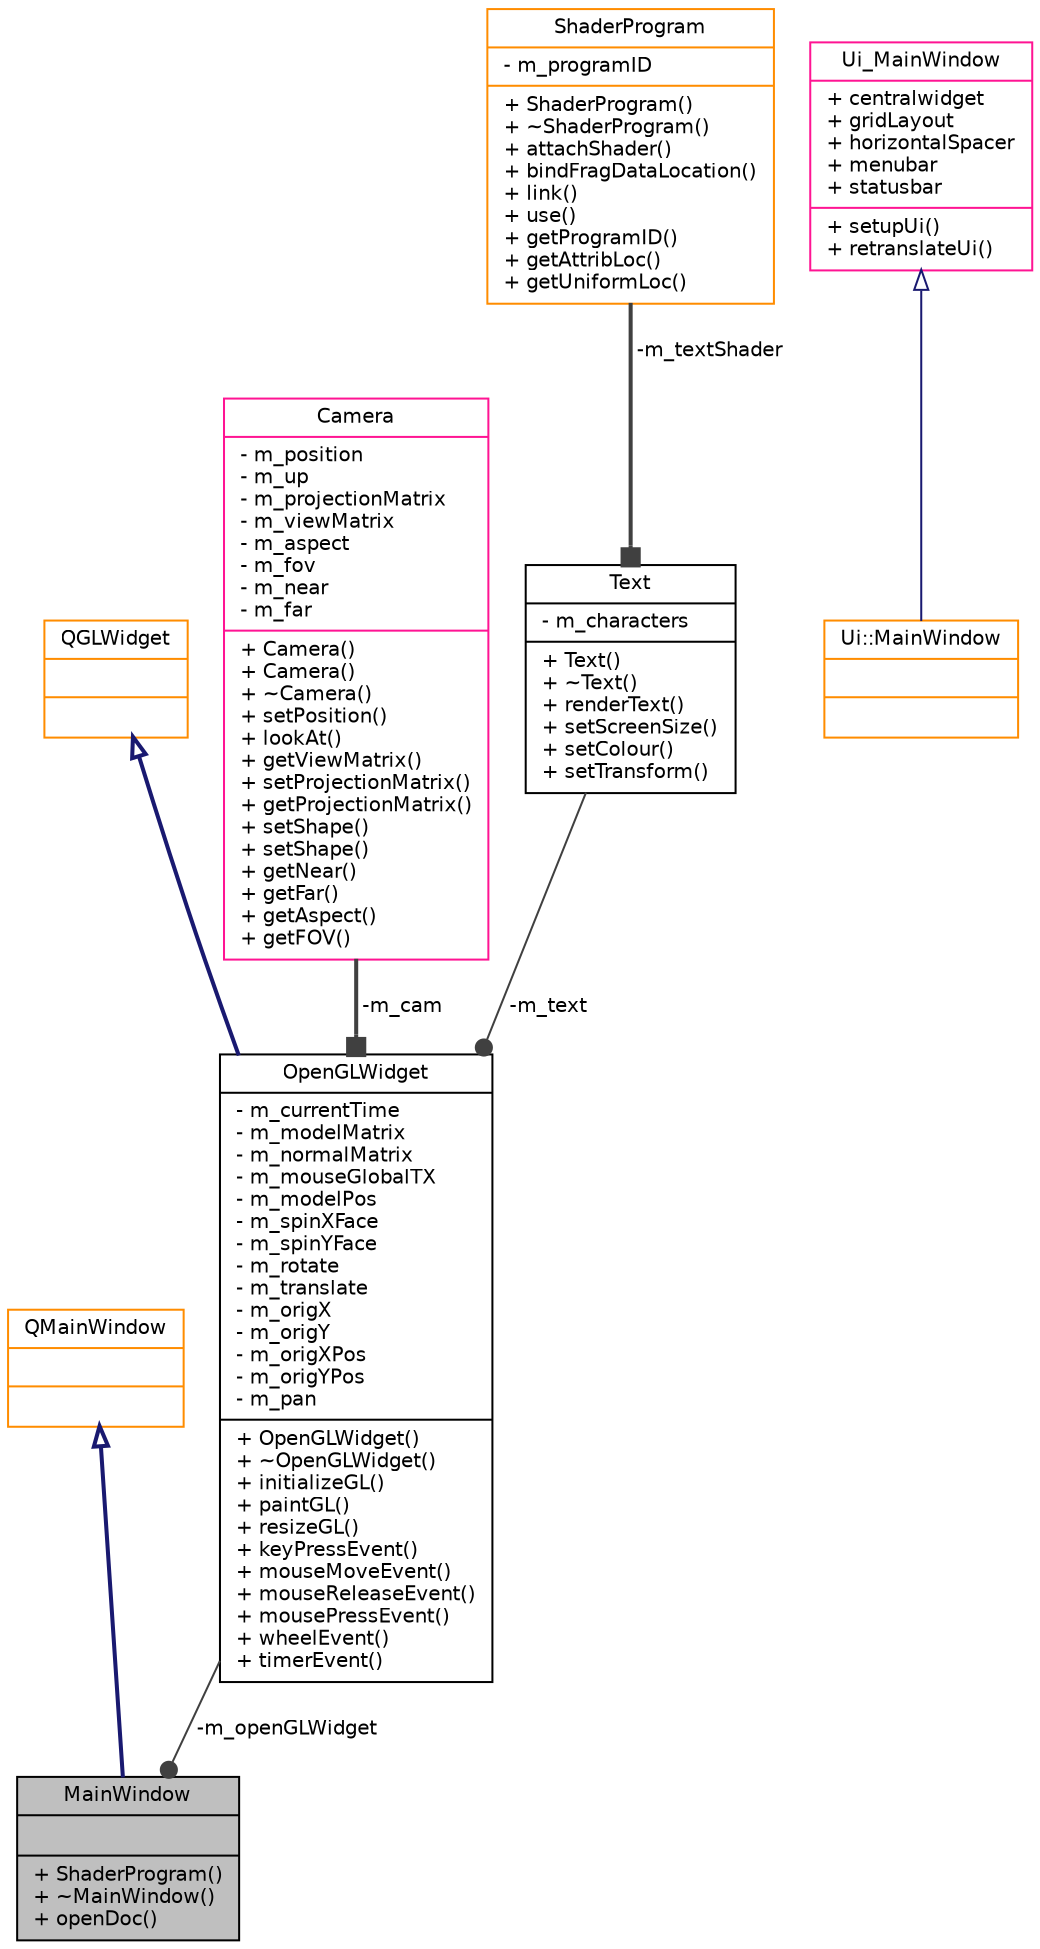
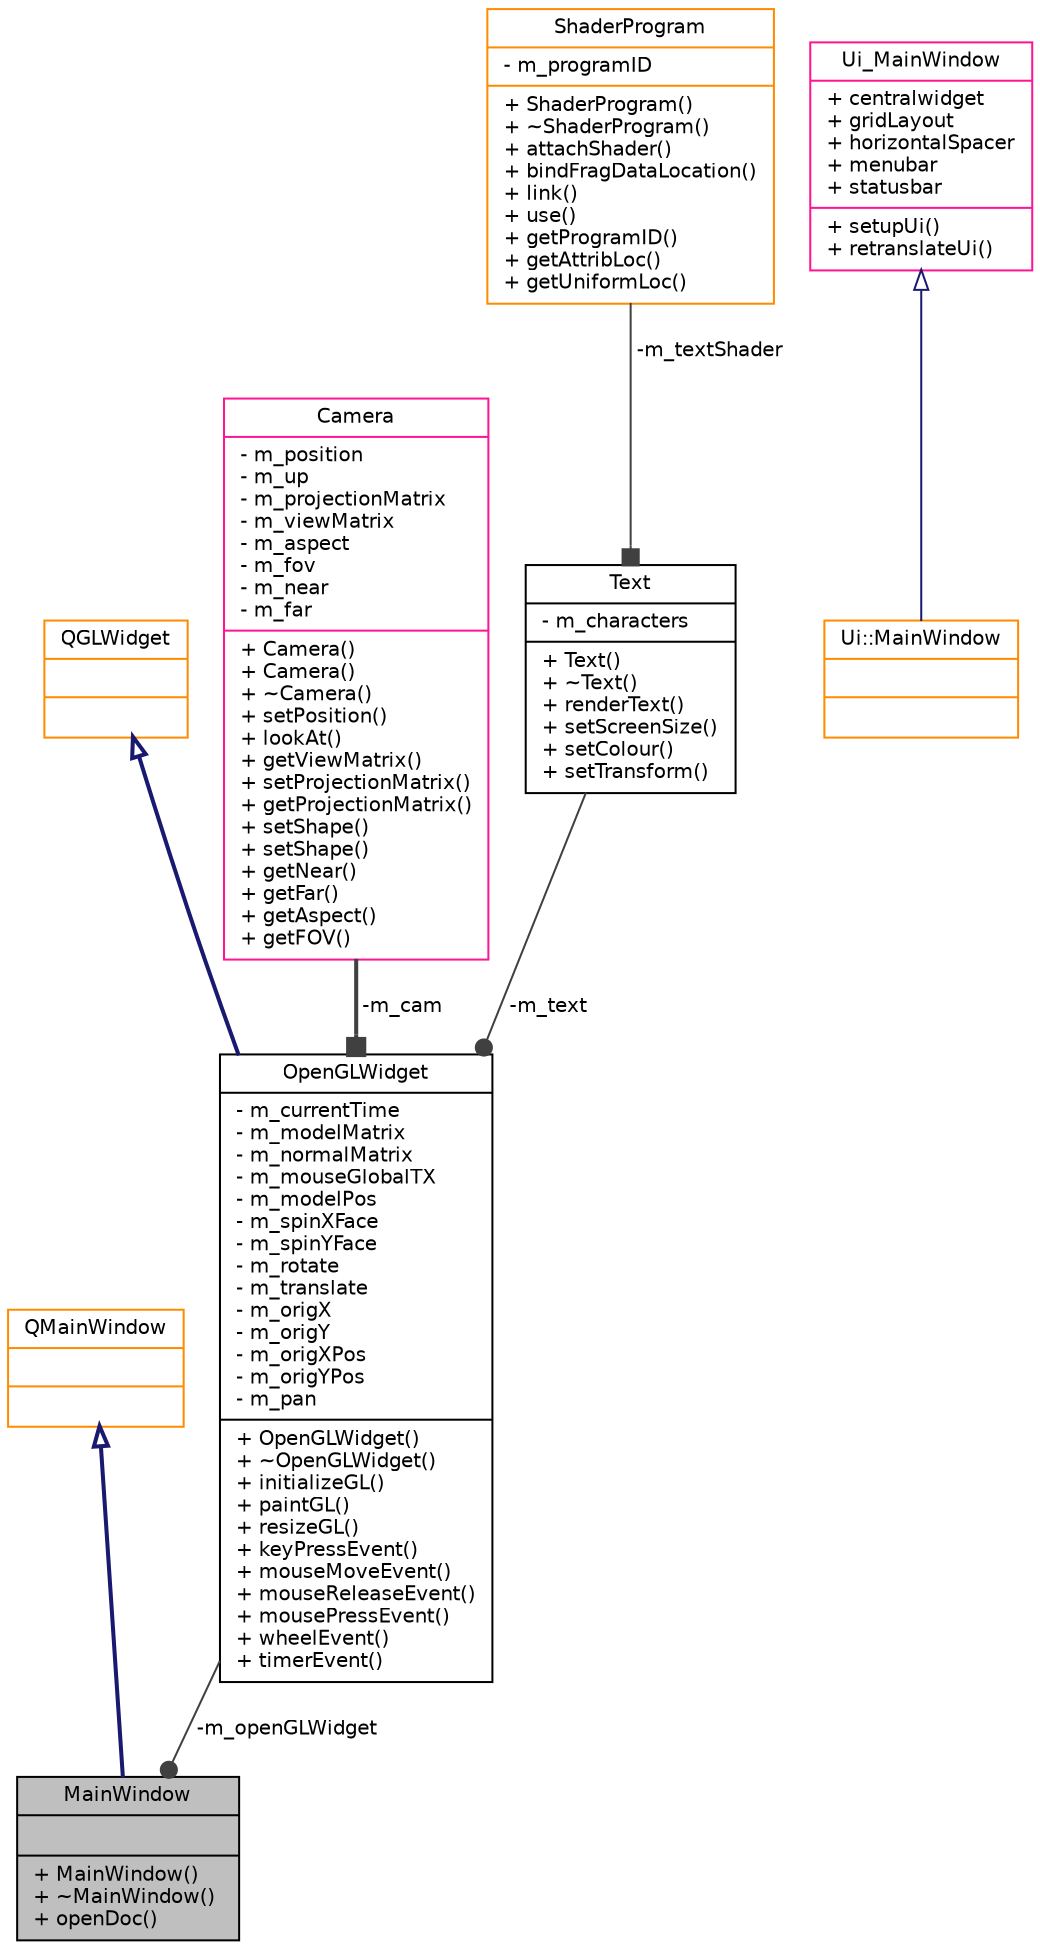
edge "ShaderProgram" -> "Text": style bold -> solid
node "MainWindow": text "+ ShaderProgram()" -> "+ MainWindow()"
